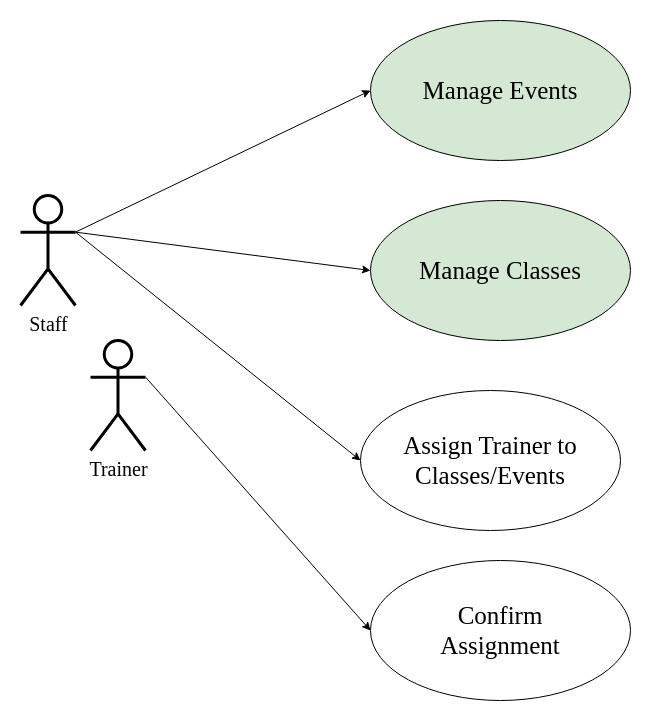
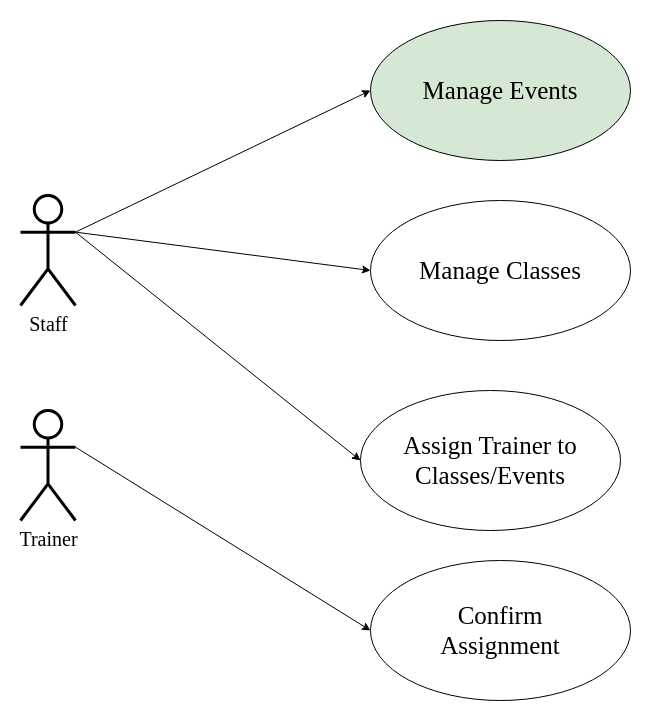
node "Manage Classes": fillcolor #d5e8d4 -> #ffffff
node "Trainer": moved (118, 396) -> (48, 466)
